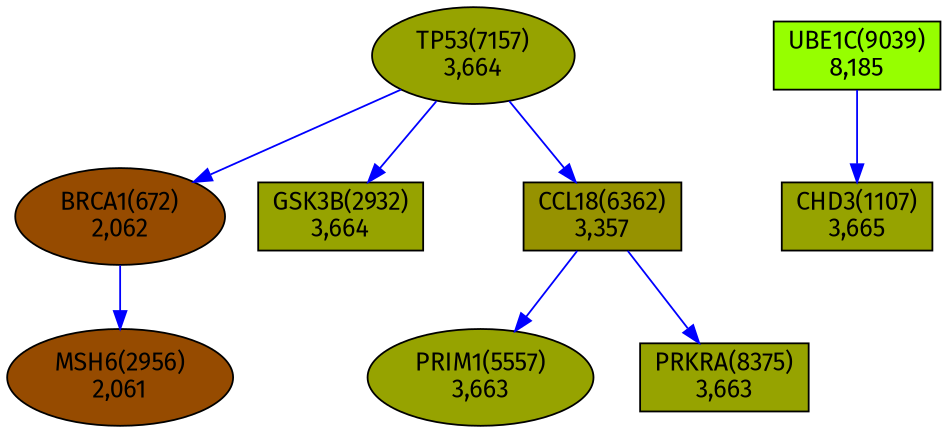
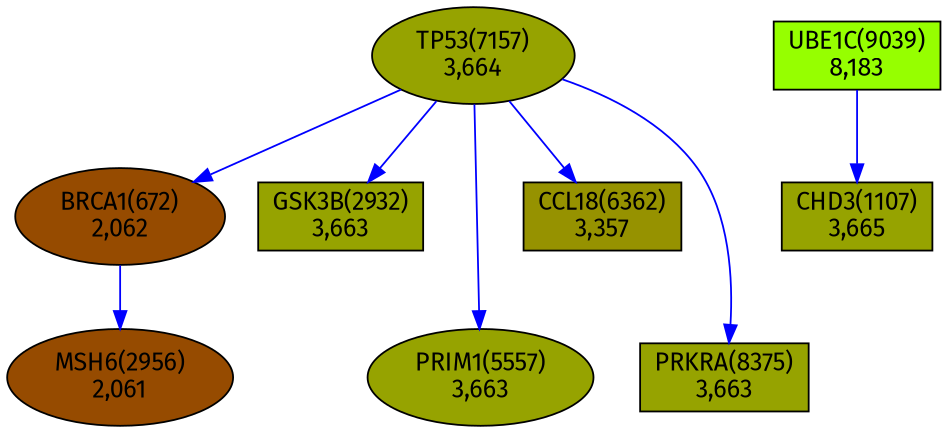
node "UBE1C(9039) 8,185": label "UBE1C(9039) 8,185" -> "UBE1C(9039) 8,183"
node "GSK3B(2932) 3,664": label "GSK3B(2932) 3,664" -> "GSK3B(2932) 3,663"
edge "CCL18(6362) 3,357" -> "PRIM1(5557) 3,663": now "TP53(7157) 3,664" -> "PRIM1(5557) 3,663"
edge "CCL18(6362) 3,357" -> "PRKRA(8375) 3,663": now "TP53(7157) 3,664" -> "PRKRA(8375) 3,663"
